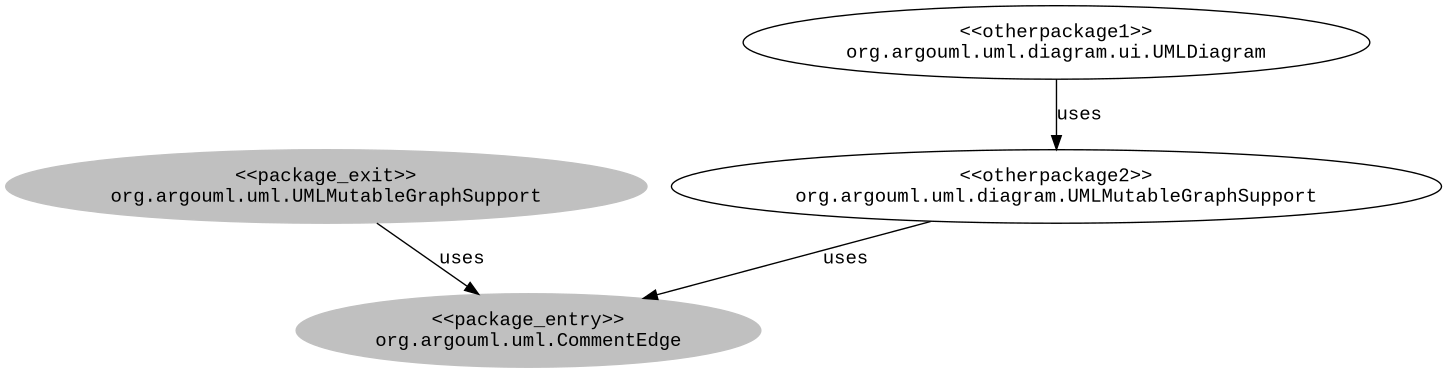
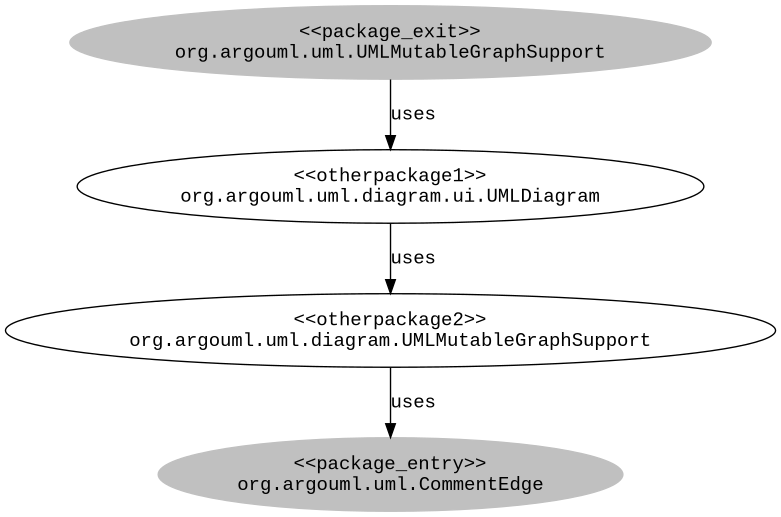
edge "<<package_exit>> org.argouml.uml.UMLMutableGraphSupport" -> "<<package_entry>> org.argouml.uml.CommentEdge": now "<<package_exit>> org.argouml.uml.UMLMutableGraphSupport" -> "<<otherpackage1>> org.argouml.uml.diagram.ui.UMLDiagram"
